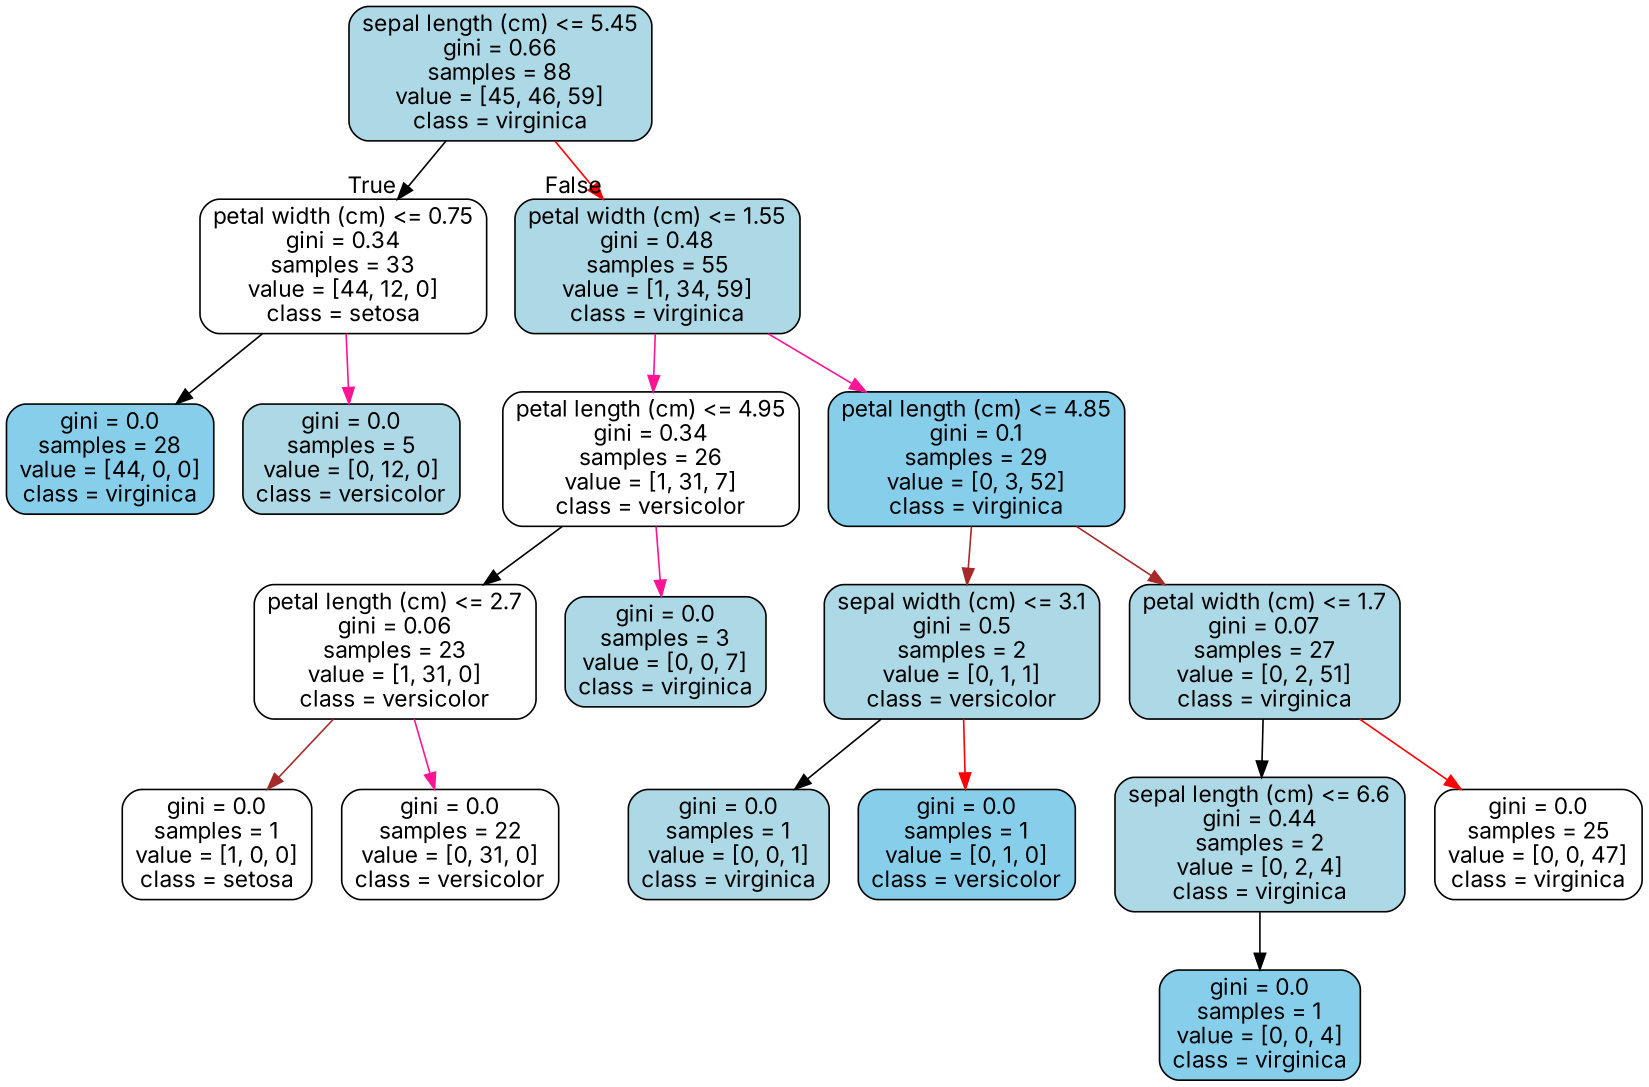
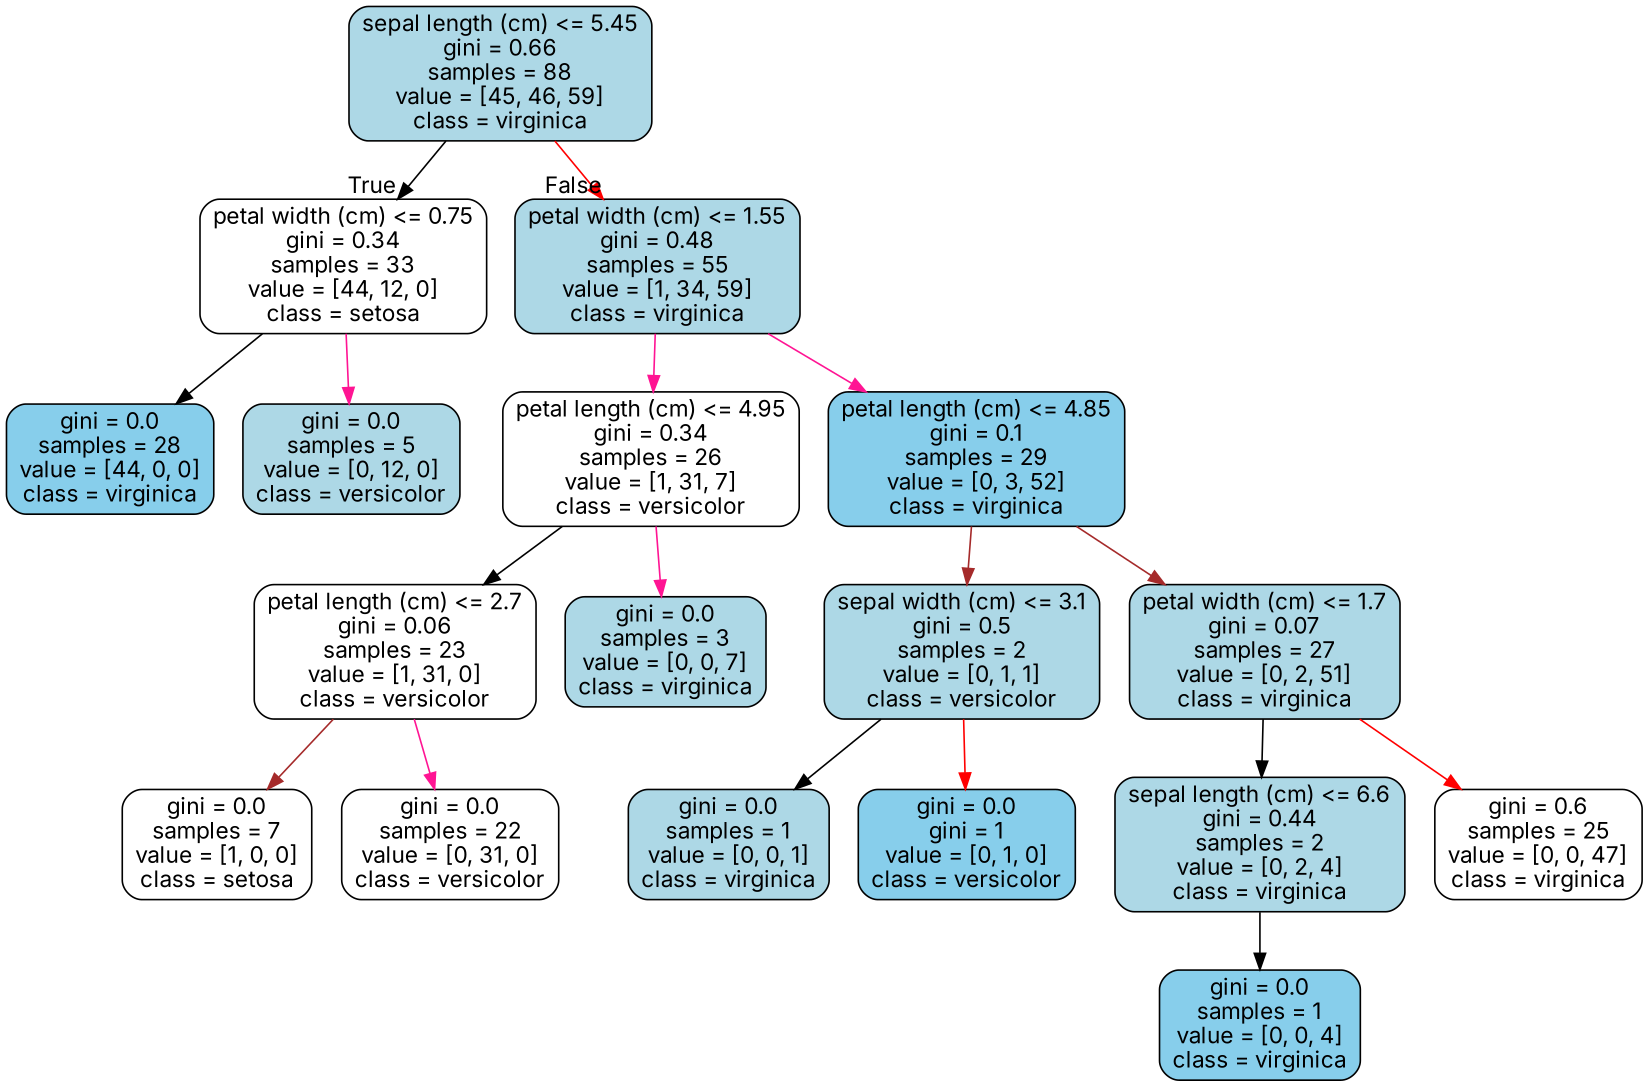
node "gini = 0.0 samples = 1 value = [1, 0, 0] class = setosa": label "gini = 0.0 samples = 1 value = [1, 0, 0] class = setosa" -> "gini = 0.0 samples = 7 value = [1, 0, 0] class = setosa"
node "gini = 0.0 samples = 1 value = [0, 1, 0] class = versicolor": label "gini = 0.0 samples = 1 value = [0, 1, 0] class = versicolor" -> "gini = 0.0 gini = 1 value = [0, 1, 0] class = versicolor"
node "gini = 0.0 samples = 25 value = [0, 0, 47] class = virginica": label "gini = 0.0 samples = 25 value = [0, 0, 47] class = virginica" -> "gini = 0.6 samples = 25 value = [0, 0, 47] class = virginica"
